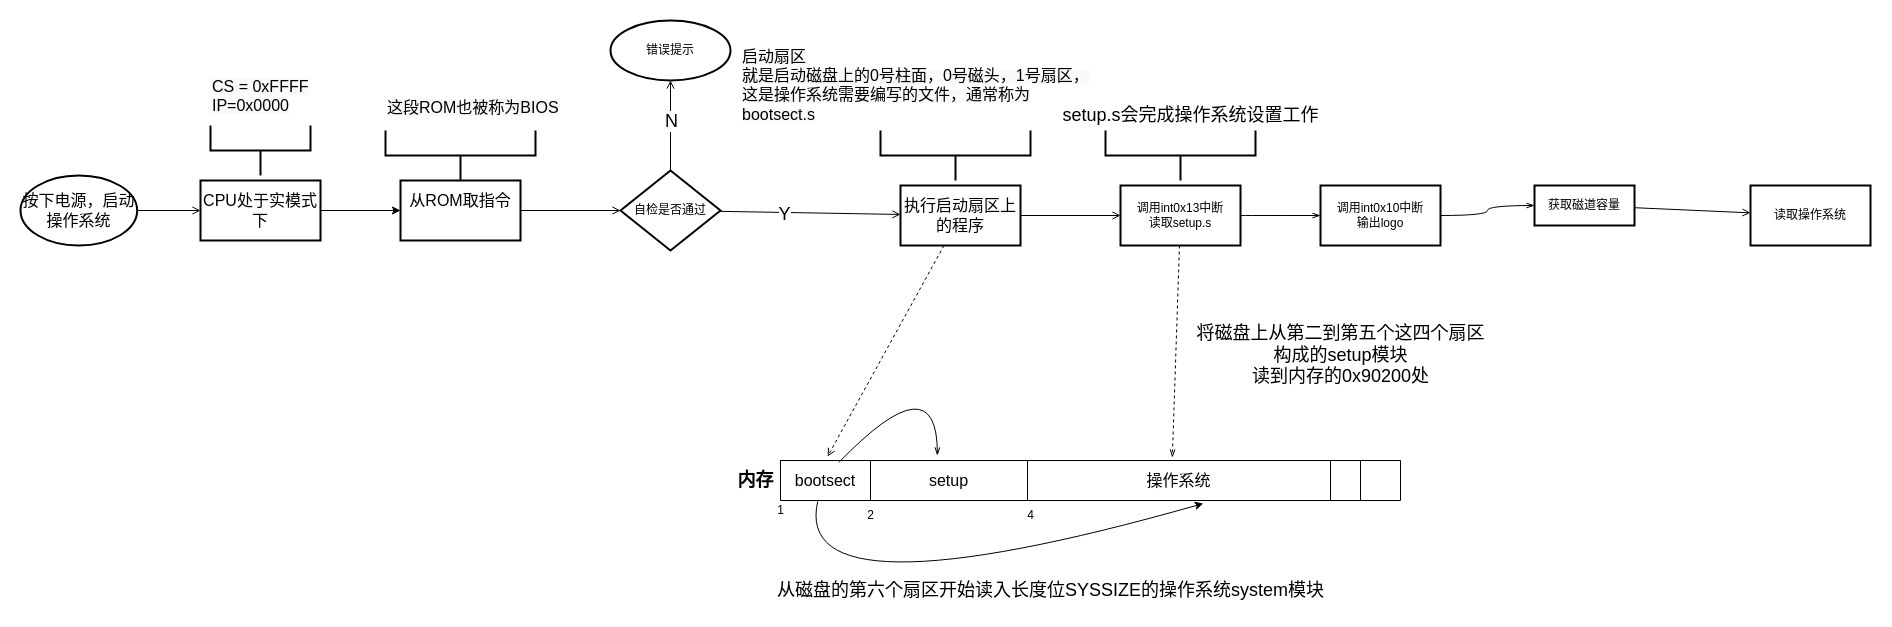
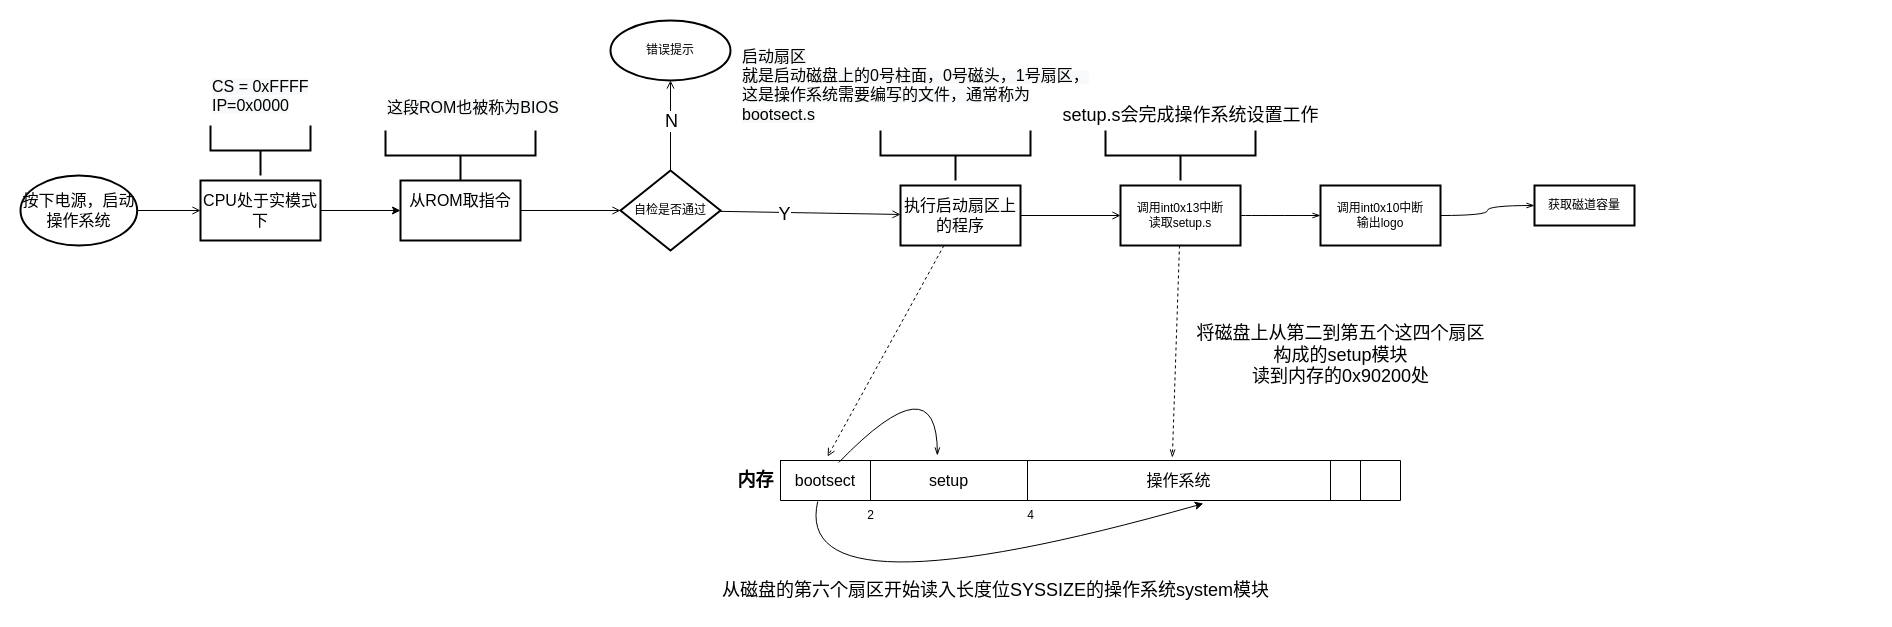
edge "获取磁道容量" -> "读取操作系统": removed
node "读取操作系统": removed
node "1": removed
node "从磁盘的第六个扇区开始读入长度位SYSSIZE的操作系统system模块": moved (1051, 591) -> (996, 591)
